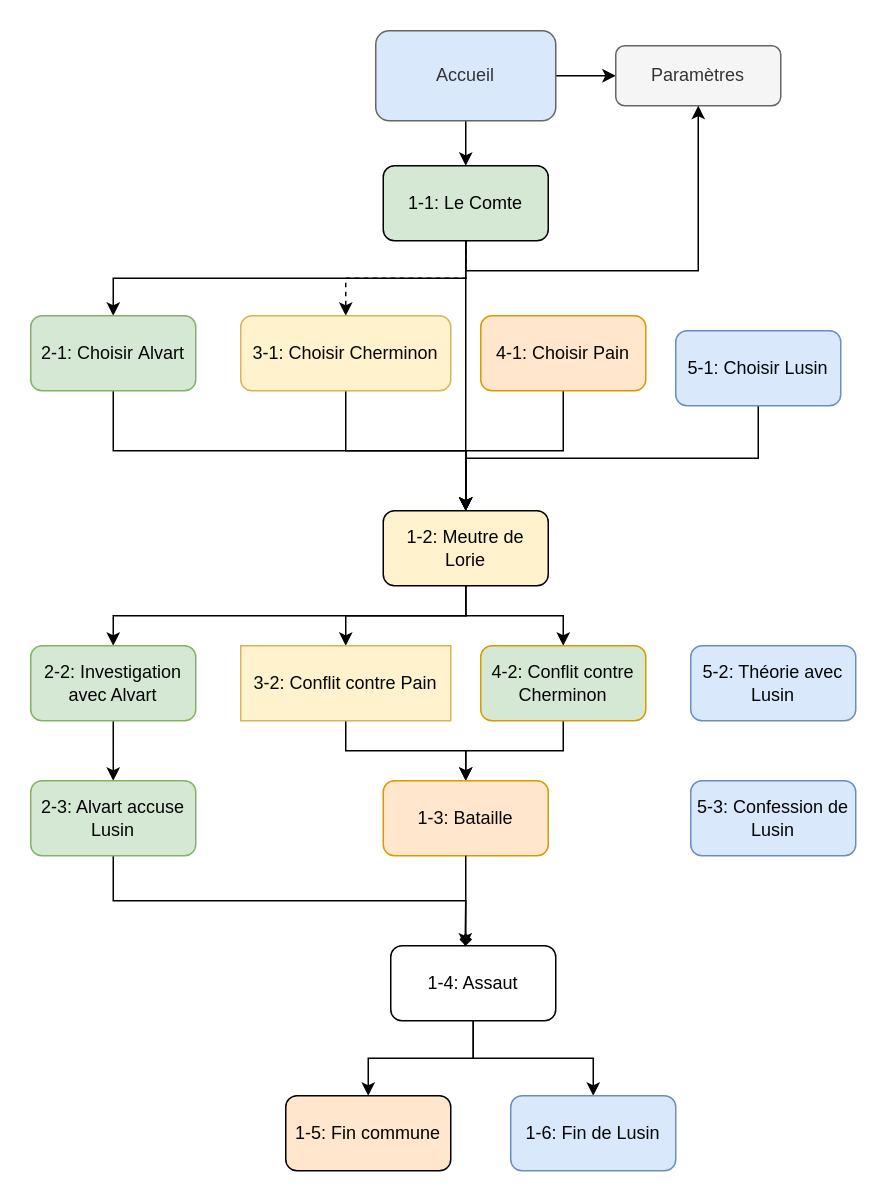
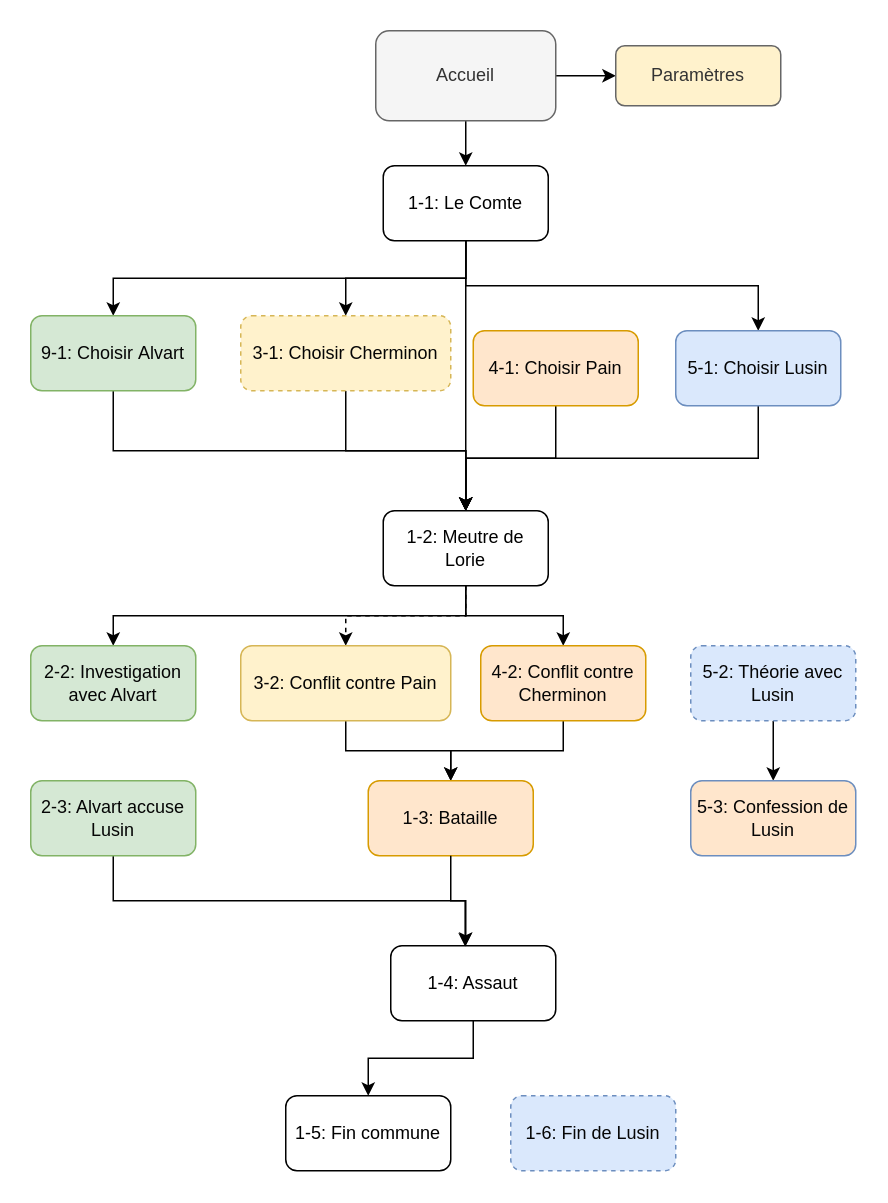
node "Accueil": fillcolor #dae8fc -> #f5f5f5
node "Paramètres": fillcolor #f5f5f5 -> #fff2cc
node "1-1: Le Comte": fillcolor #d5e8d4 -> #ffffff
edge "1-1: Le Comte" -> "Paramètres": now "1-1: Le Comte" -> "5-1: Choisir Lusin"
edge "1-1: Le Comte" -> "3-1: Choisir Cherminon": style dashed -> solid
node "2-1: Choisir Alvart": label "2-1: Choisir Alvart" -> "9-1: Choisir Alvart"
node "3-1: Choisir Cherminon": style solid -> dashed
node "4-1: Choisir Pain": moved (563, 353) -> (556, 368)
node "1-2: Meutre de Lorie": fillcolor #fff2cc -> #ffffff
edge "1-2: Meutre de Lorie" -> "3-2: Conflit contre Pain": style solid -> dashed
node "3-2: Conflit contre Pain": shape rectangle -> rounded rectangle
node "4-2: Conflit contre Cherminon": fillcolor #d5e8d4 -> #ffe6cc
node "5-2: Théorie avec Lusin": style solid -> dashed
edge "2-2: Investigation avec Alvart" -> "2-3: Alvart accuse Lusin": removed
edge "5-2: Théorie avec Lusin" -> "5-3: Confession de Lusin": added
node "1-3: Bataille": moved (466, 818) -> (451, 818)
node "5-3: Confession de Lusin": fillcolor #dae8fc -> #ffe6cc
edge "2-3: Alvart accuse Lusin" -> "1-4: Assaut": arrowhead diamond -> classic
edge "1-4: Assaut" -> "1-6: Fin de Lusin": removed
node "1-5: Fin commune": fillcolor #ffe6cc -> #ffffff
node "1-6: Fin de Lusin": style solid -> dashed
